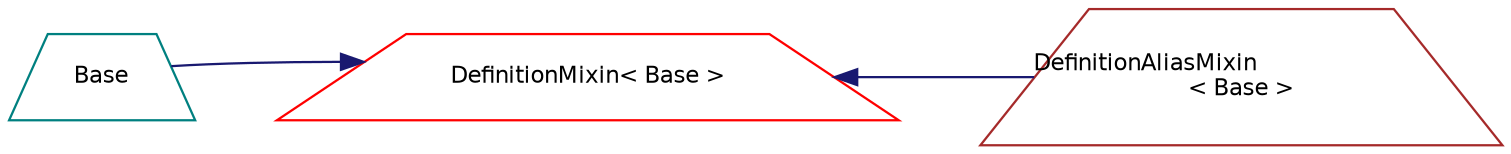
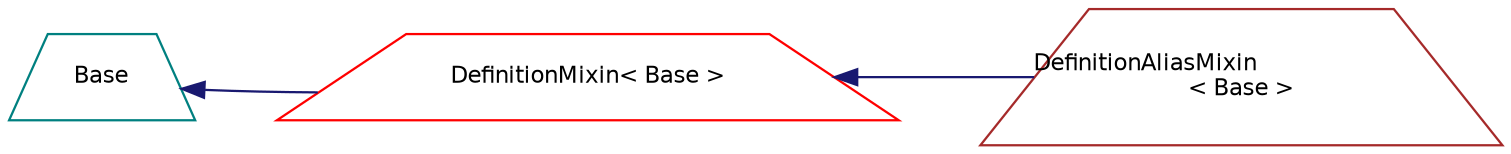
edge "Base" -> "DefinitionMixin< Base >": reversed
